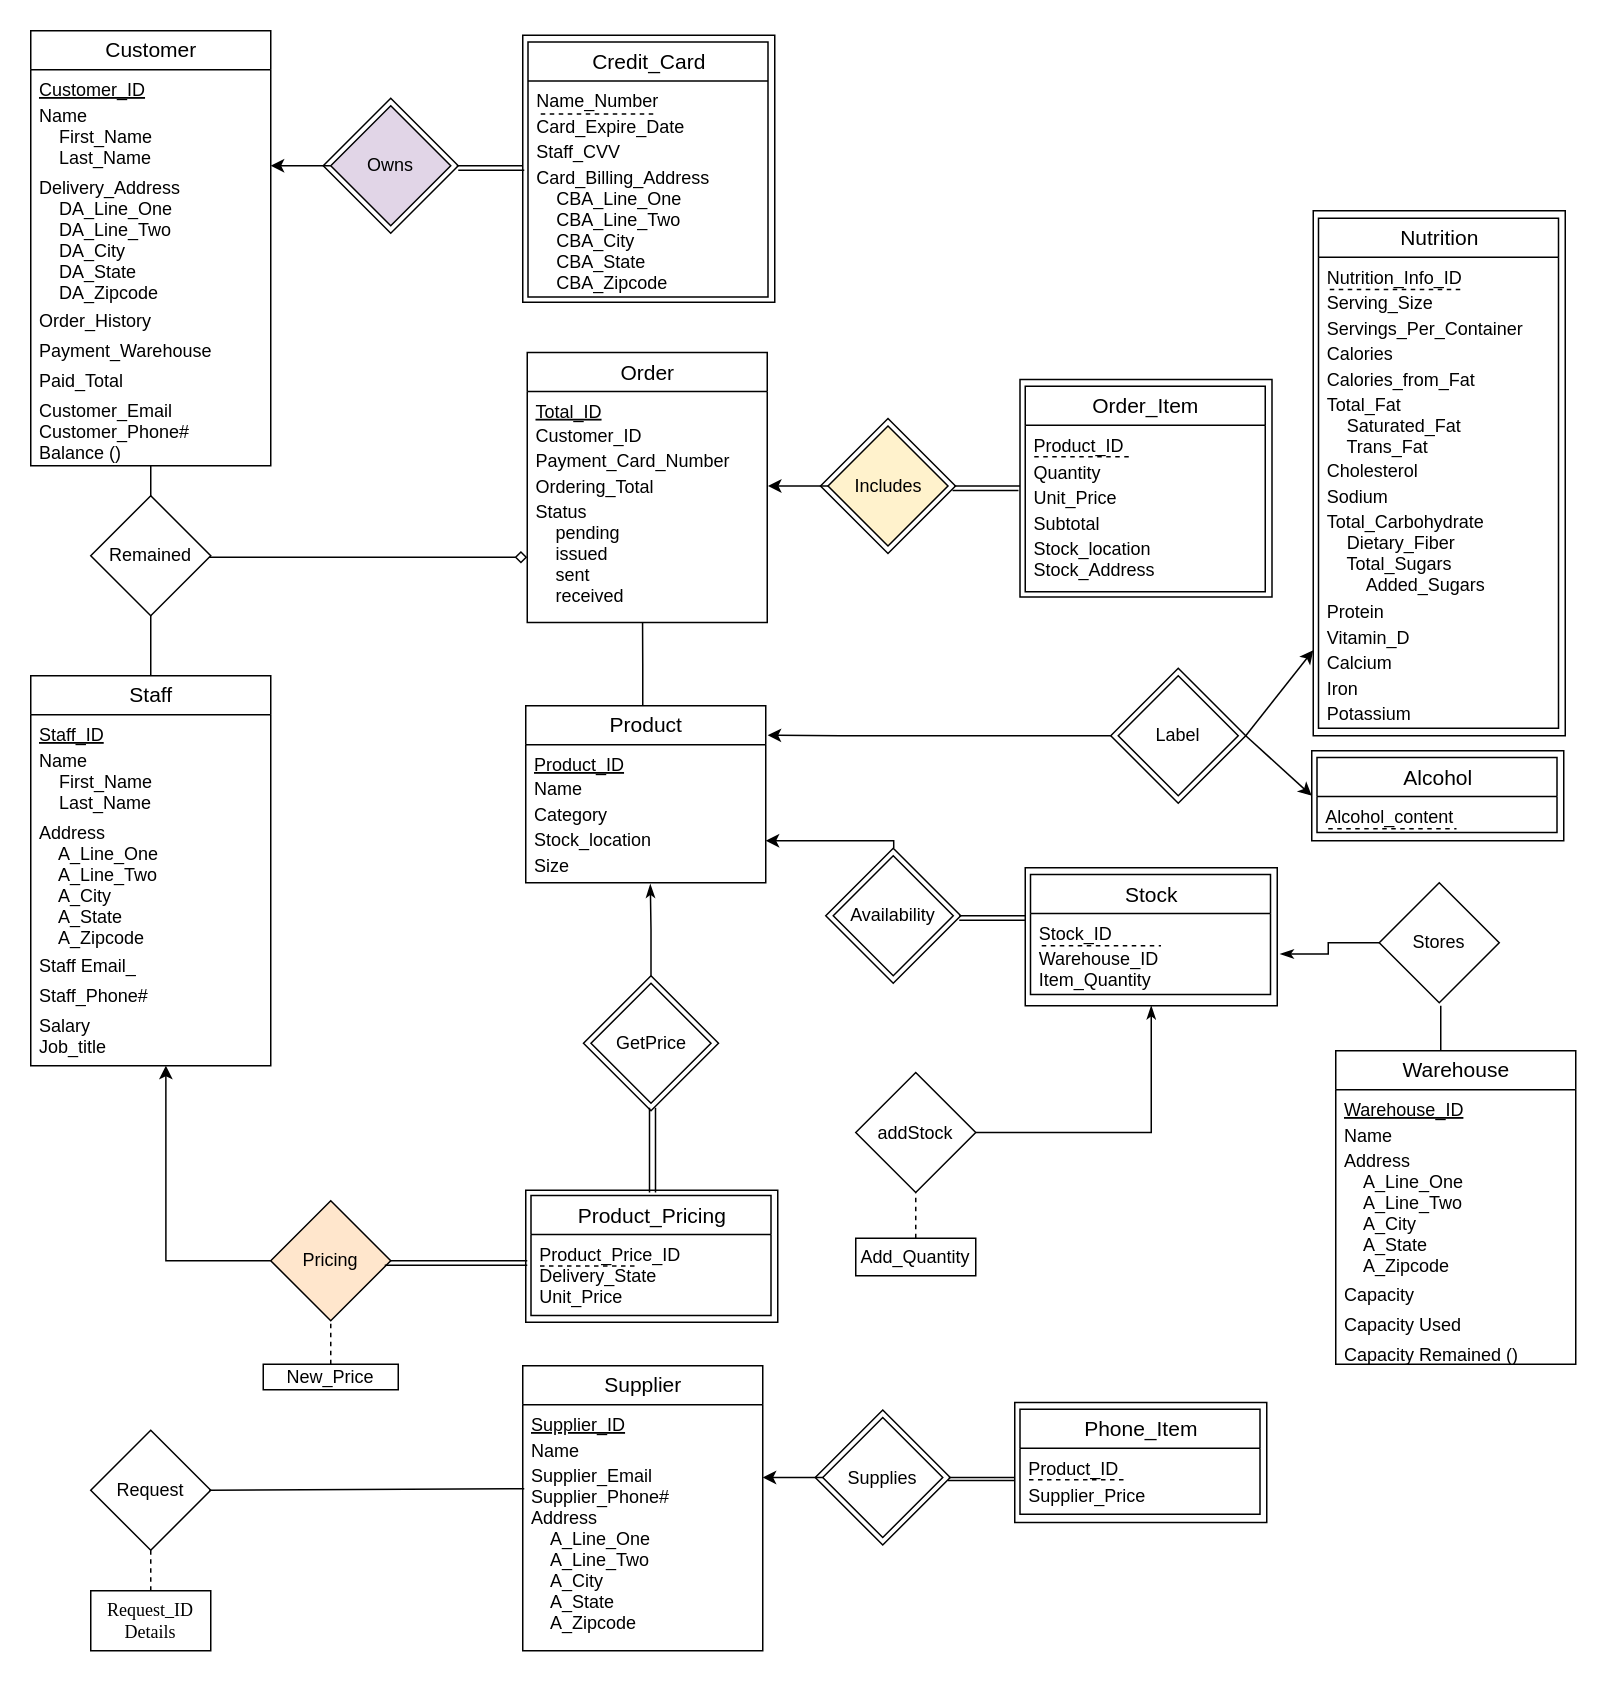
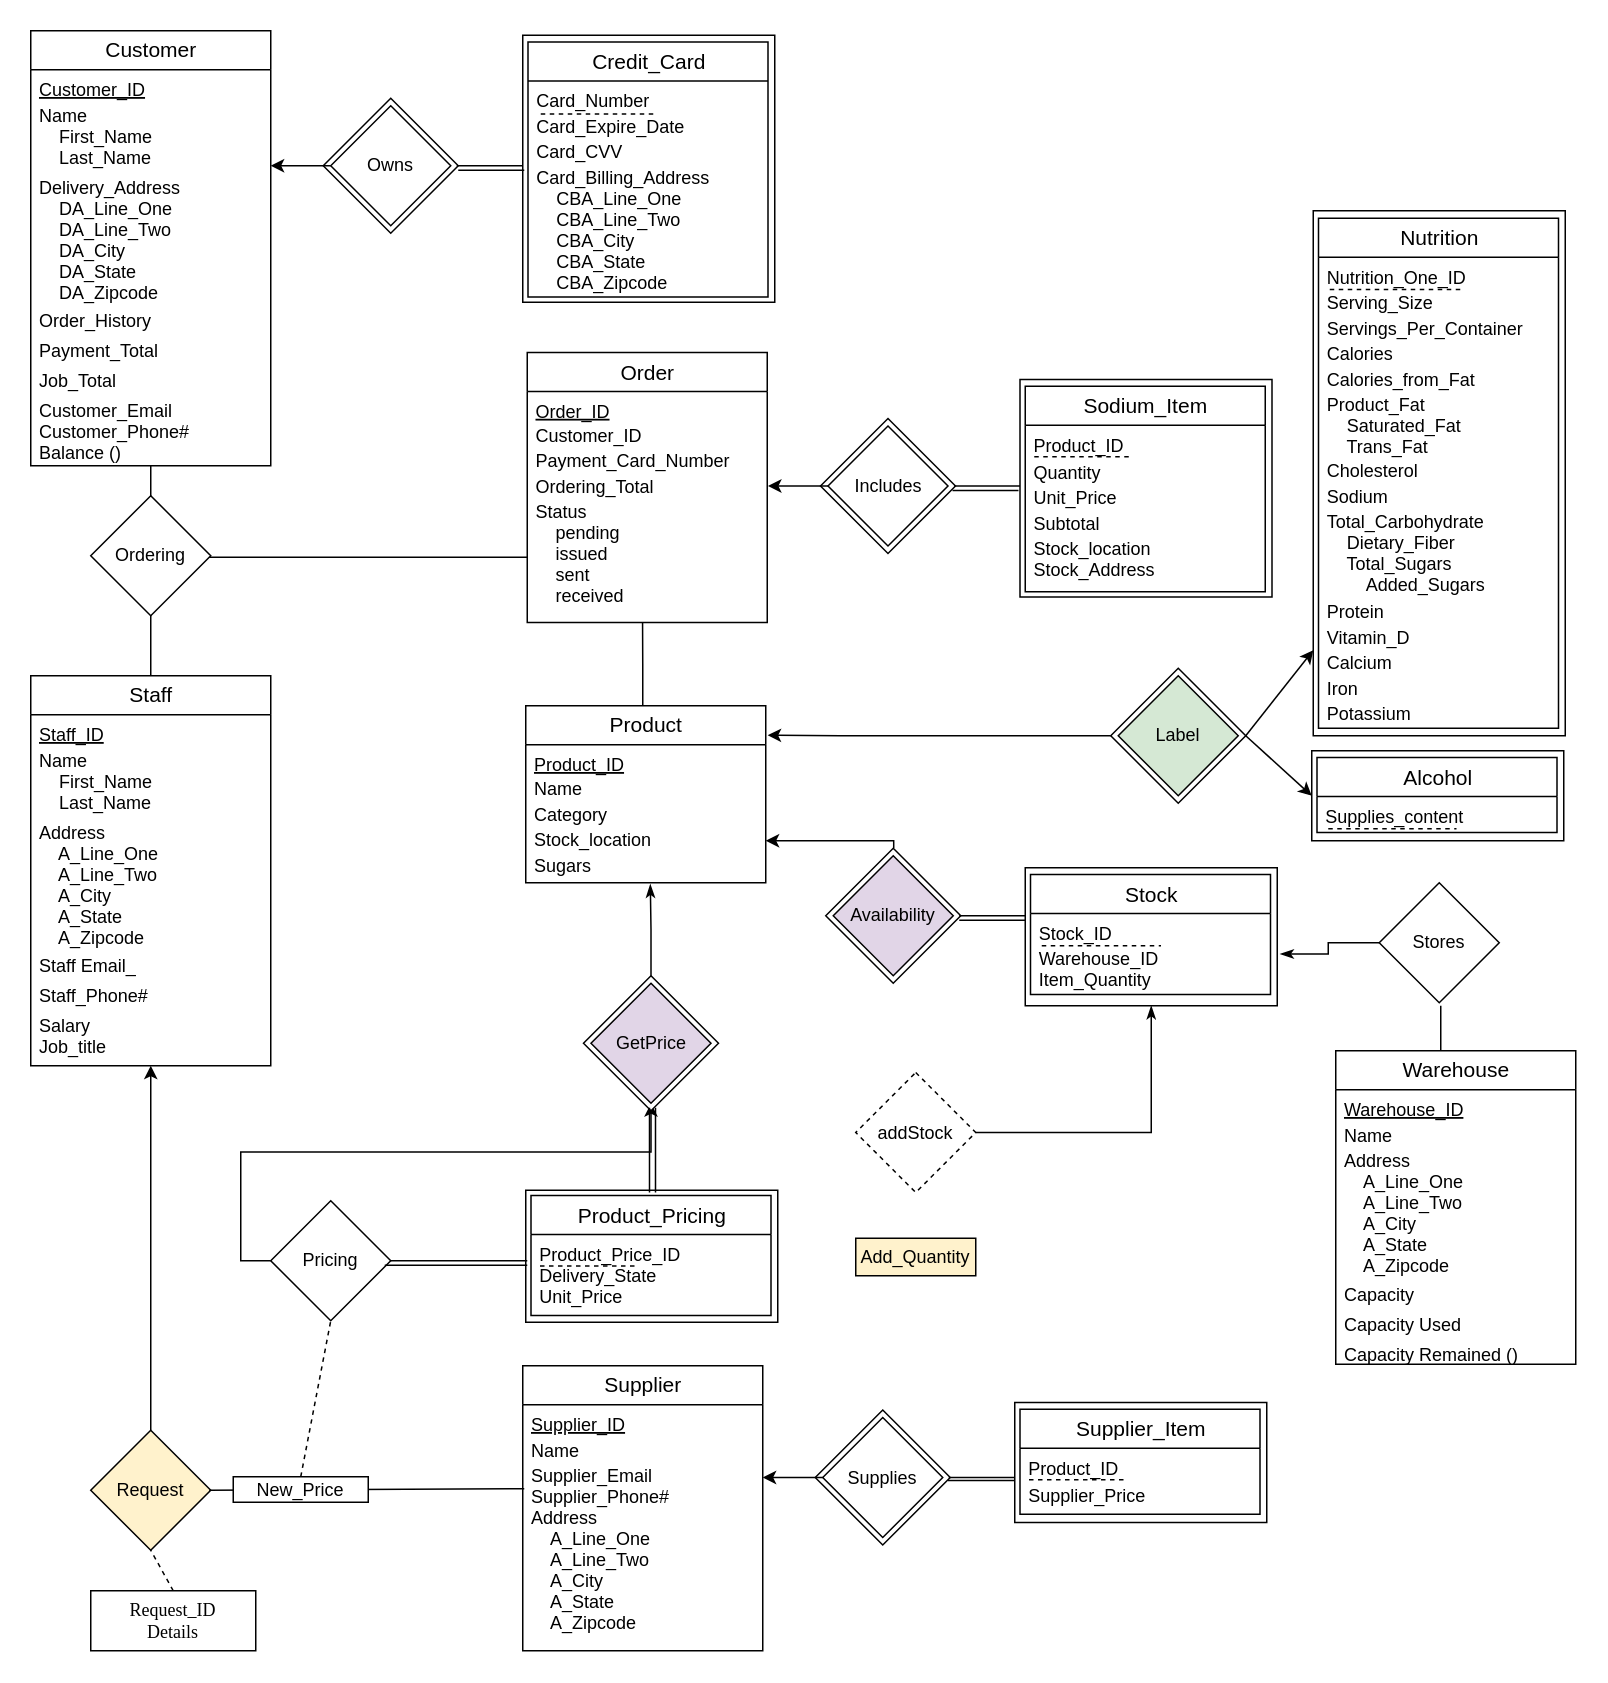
node "Name_Number": label "Name_Number" -> "Card_Number"
node "Staff_CVV": label "Staff_CVV" -> "Card_CVV"
node "Owns": fillcolor #e1d5e7 -> #ffffff
node "Nutrition_Info_ID": label "Nutrition_Info_ID" -> "Nutrition_One_ID"
node "Payment_Warehouse": label "Payment_Warehouse" -> "Payment_Total"
node "Paid_Total": label "Paid_Total" -> "Job_Total"
node "Total_Fat Saturated_Fat Trans_Fat": label "Total_Fat Saturated_Fat Trans_Fat" -> "Product_Fat Saturated_Fat Trans_Fat"
node "Order_Item": label "Order_Item" -> "Sodium_Item"
node "Total_ID": label "Total_ID" -> "Order_ID"
node "Includes": fillcolor #fff2cc -> #ffffff
node "Remained": label "Remained" -> "Ordering"
edge "Customer" -> "Status pending issued sent received": arrowhead diamond -> none
node "Label": fillcolor #ffffff -> #d5e8d4
node "Alcohol_content": label "Alcohol_content" -> "Supplies_content"
node "Size": label "Size" -> "Sugars"
node "Availability": fillcolor #ffffff -> #e1d5e7
node "GetPrice": fillcolor #ffffff -> #e1d5e7
node "addStock": style solid -> dashed
edge "Pricing" -> "Salary Job_title": now "Pricing" -> "GetPrice"
edge "addStock" -- "Add_Quantity": removed
edge "Request" -> "Salary Job_title": added
node "Add_Quantity": fillcolor #ffffff -> #fff2cc
node "Pricing": fillcolor #ffe6cc -> #ffffff
node "New_Price": moved (331, 1377) -> (301, 1490)
node "Phone_Item": label "Phone_Item" -> "Supplier_Item"
node "Request": fillcolor #ffffff -> #fff2cc
node "Request_ID Details": size 120x60 -> 165x60
